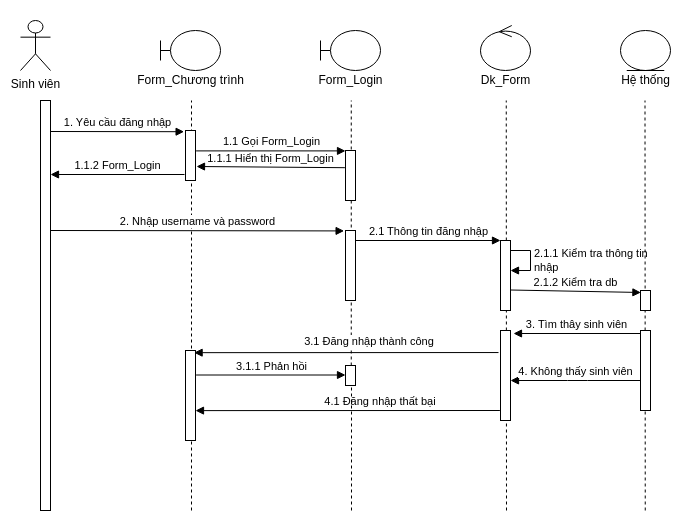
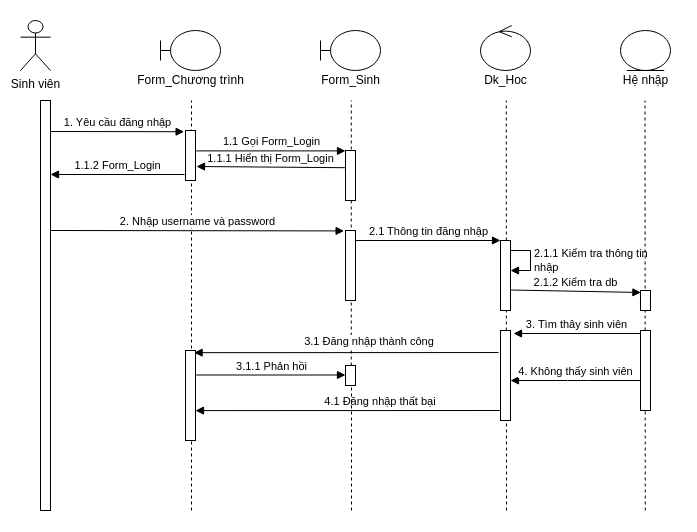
node "Form_Login": label "Form_Login" -> "Form_Sinh"
node "Dk_Form": label "Dk_Form" -> "Dk_Hoc"
node "Hệ thống": label "Hệ thống" -> "Hệ nhập"
